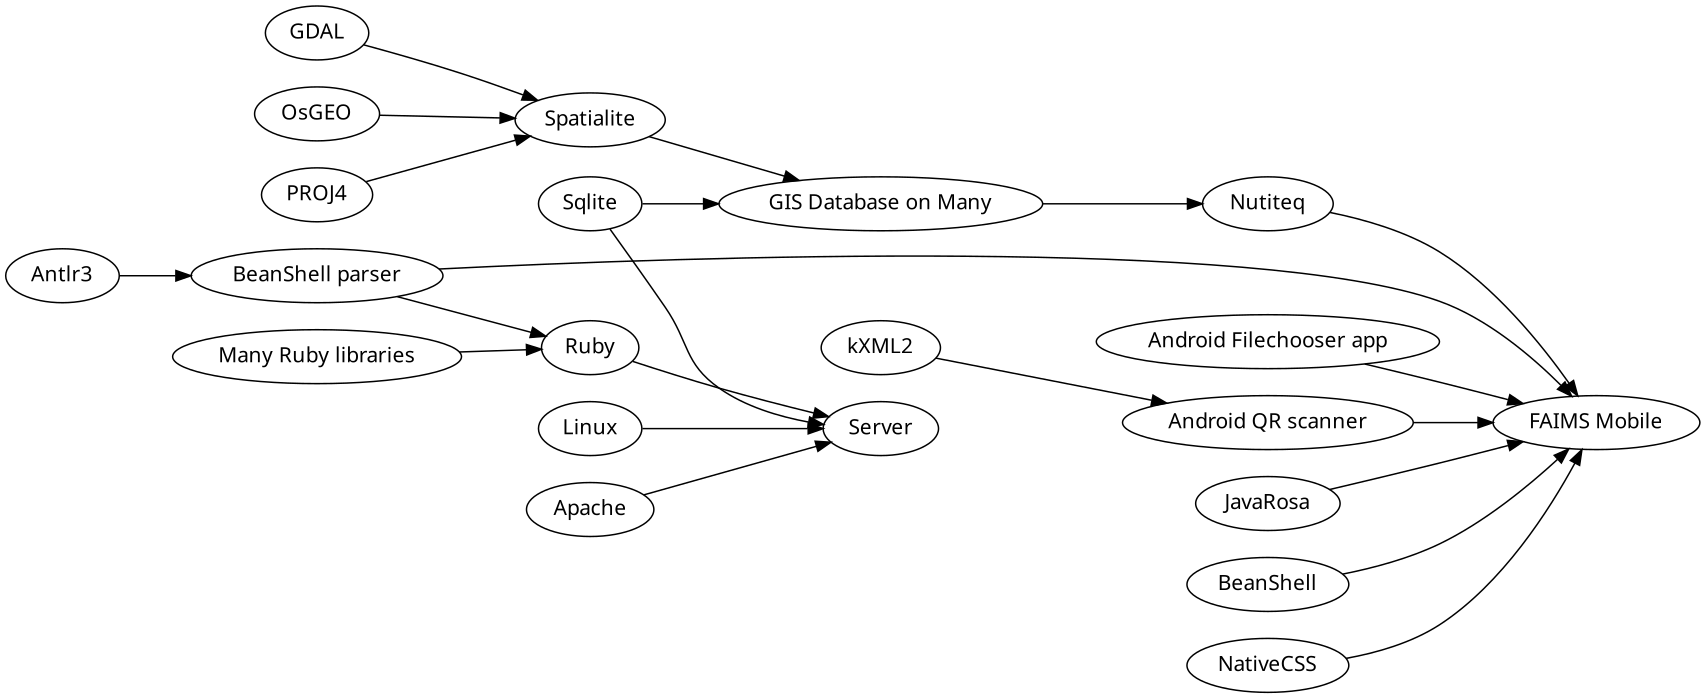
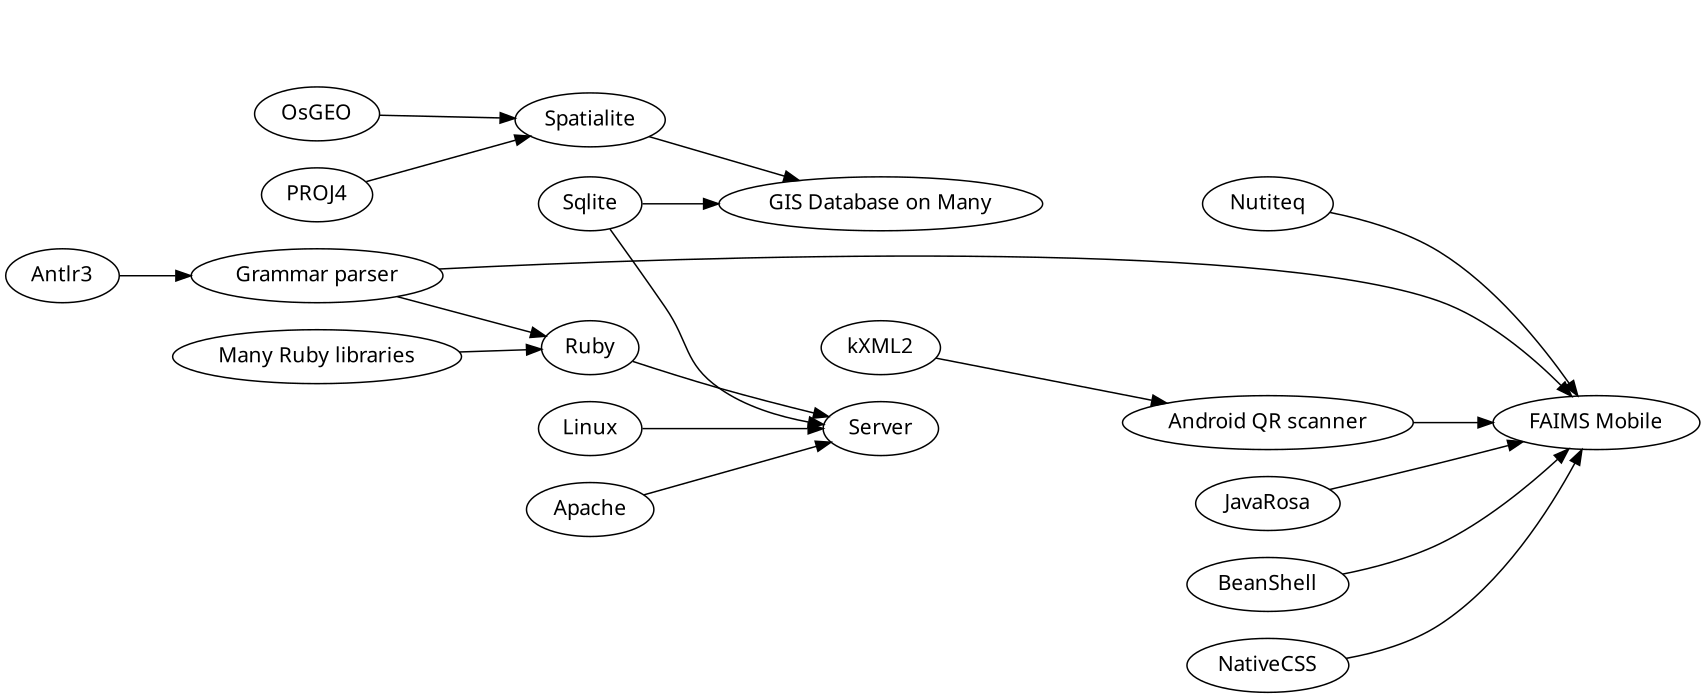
node "GDAL": removed
edge "GIS Database on Many" -> "Nutiteq": removed
node "BeanShell parser": label "BeanShell parser" -> "Grammar parser"
node "Android Filechooser app": removed
